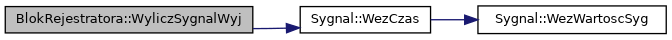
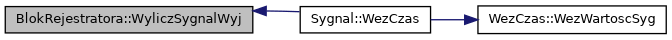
node "Sygnal::WezWartoscSyg": label "Sygnal::WezWartoscSyg" -> "WezCzas::WezWartoscSyg"
edge "BlokRejestratora::WyliczSygnalWyj" -> "Sygnal::WezCzas": reversed
